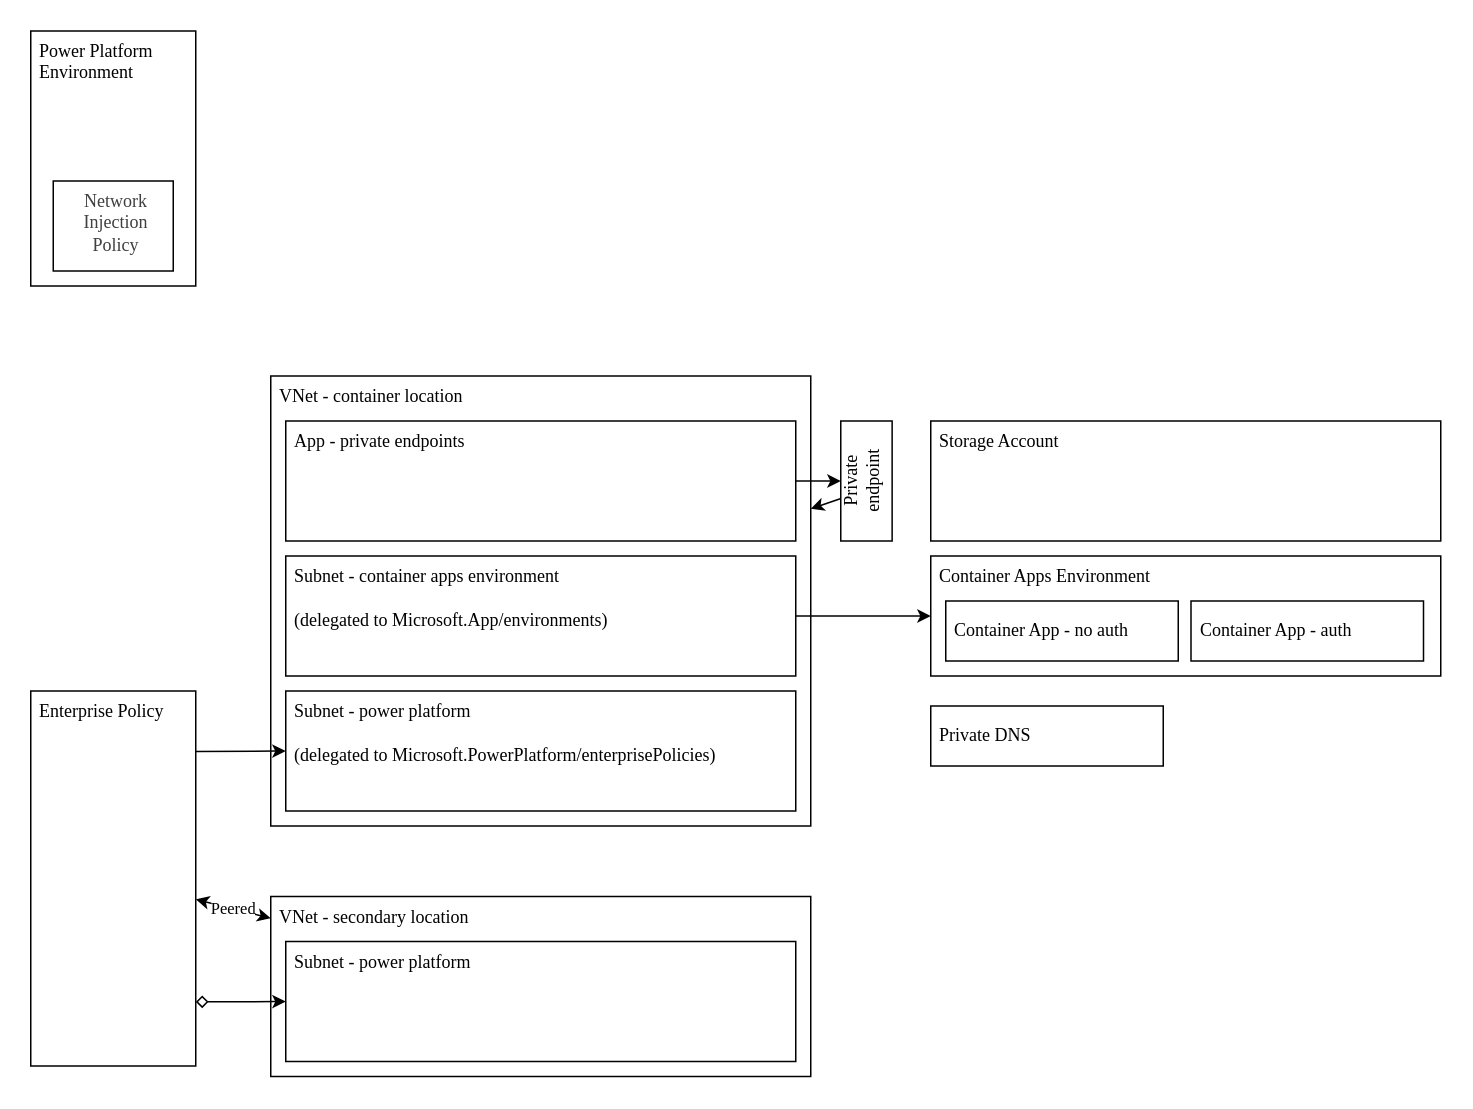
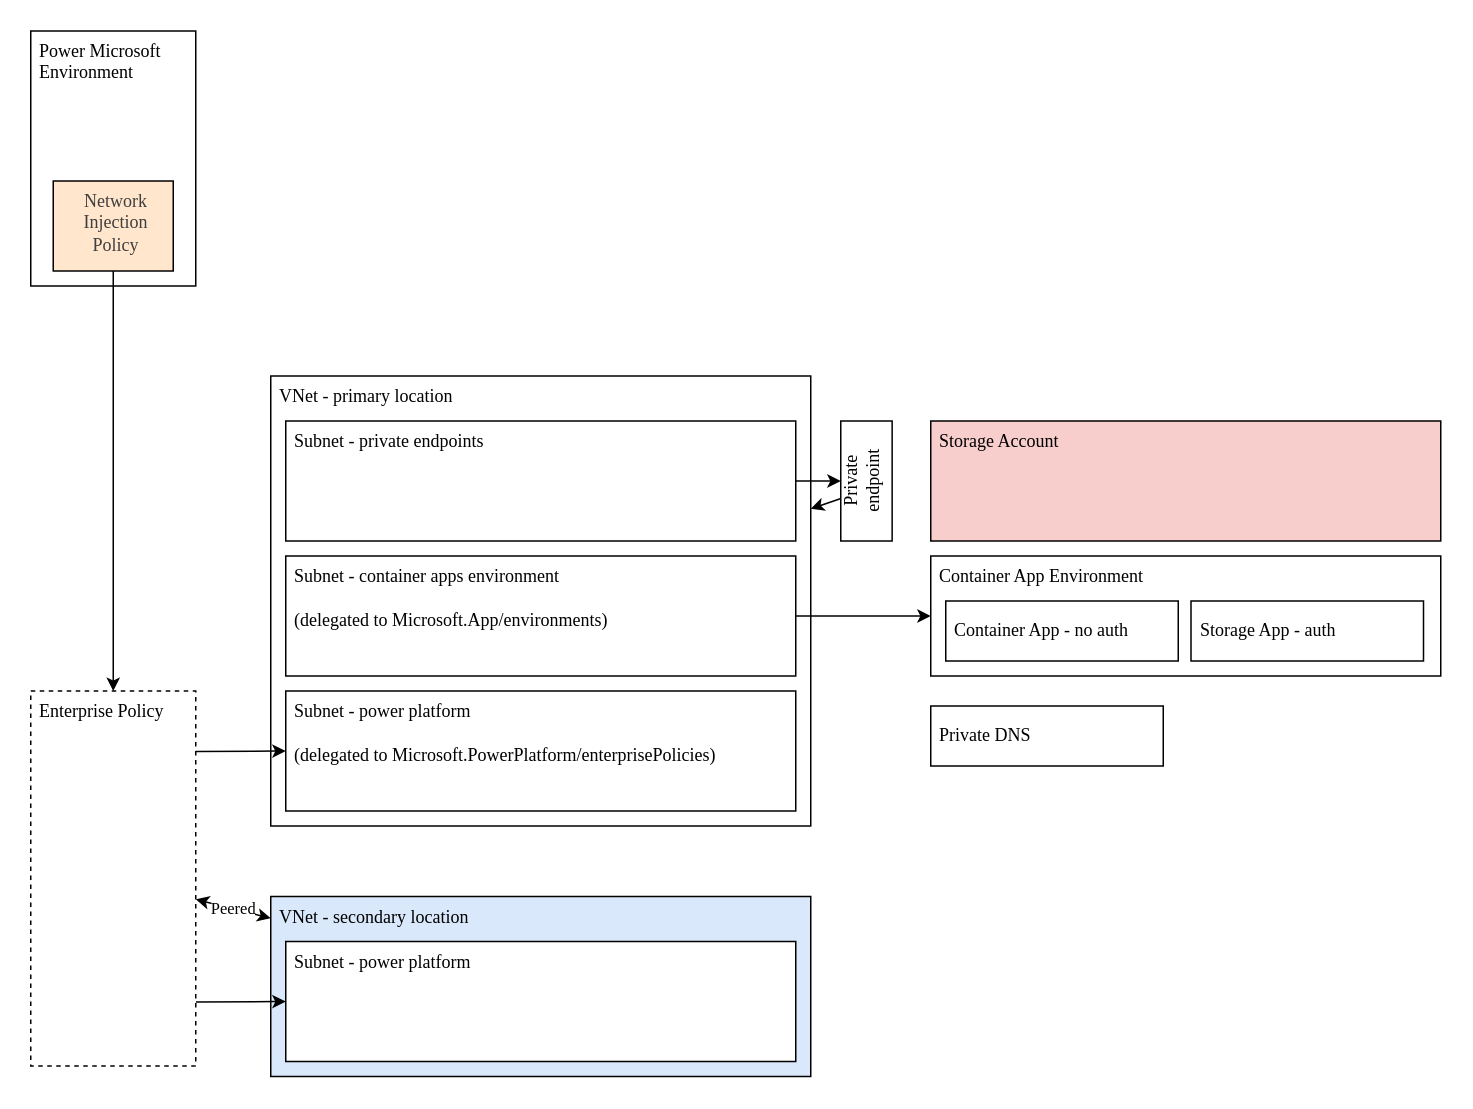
node "Power Platform Environment": label "Power Platform Environment" -> "Power Microsoft Environment"
node "Network Injection Policy": fillcolor #ffffff -> #ffe6cc
node "VNet - container location": label "VNet - container location" -> "VNet - primary location"
node "App - private endpoints": label "App - private endpoints" -> "Subnet - private endpoints"
edge "Network Injection Policy" -> "Enterprise Policy": added
node "Storage Account": fillcolor #ffffff -> #f8cecc
node "Container Apps Environment": label "Container Apps Environment" -> "Container App Environment"
node "Container App - auth": label "Container App - auth" -> "Storage App - auth"
node "Enterprise Policy": style solid -> dashed
node "VNet - secondary location": fillcolor #ffffff -> #dae8fc
edge "Enterprise Policy" -- "Subnet - power platform": arrowhead diamond -> none
